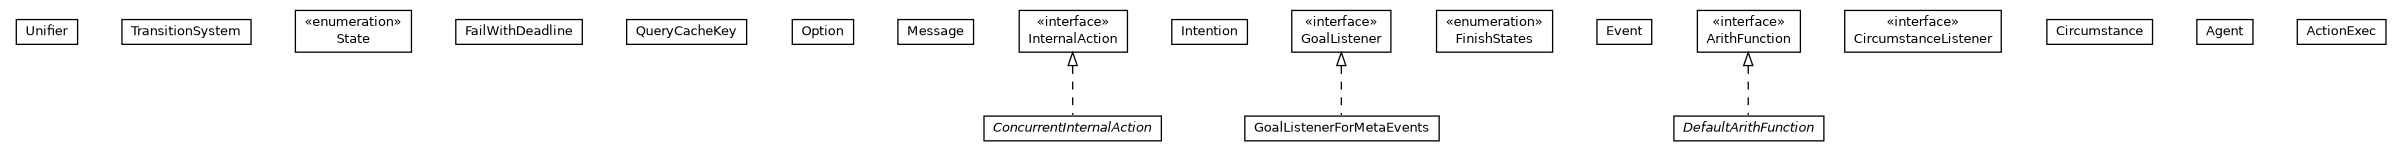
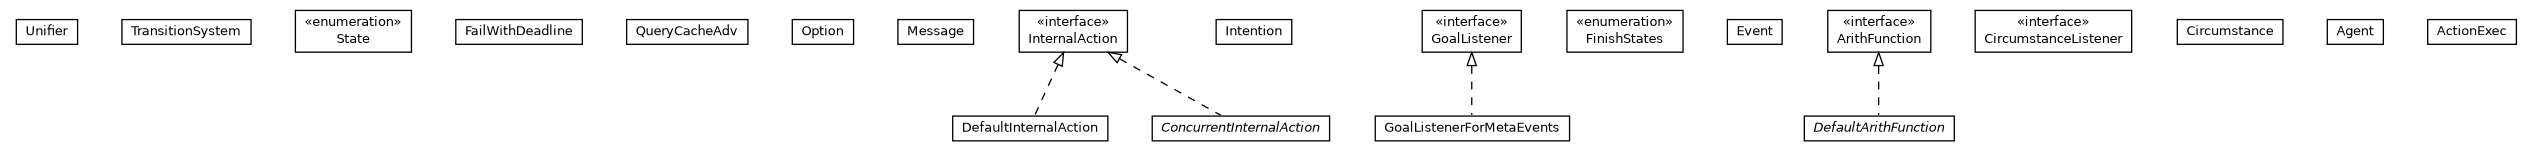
node "QueryCacheAdv": added
node "QueryCacheKey": removed
node "DefaultInternalAction": added
